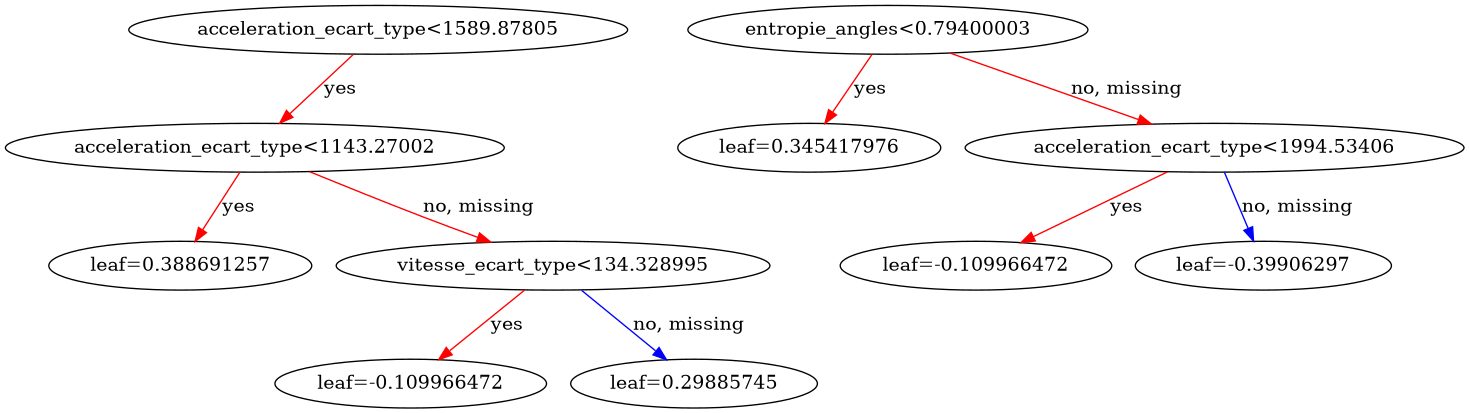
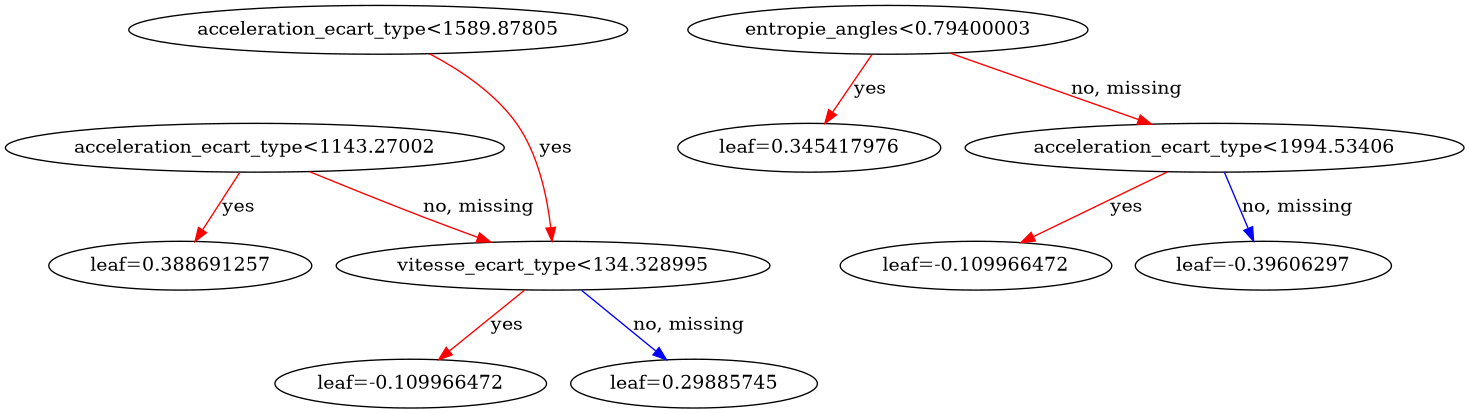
edge "acceleration_ecart_type<1589.87805" -> "acceleration_ecart_type<1143.27002": now "acceleration_ecart_type<1589.87805" -> "vitesse_ecart_type<134.328995"
node "leaf=-0.39906297": label "leaf=-0.39906297" -> "leaf=-0.39606297"
